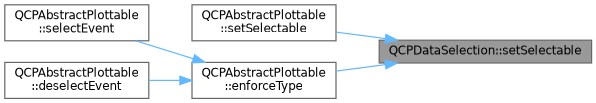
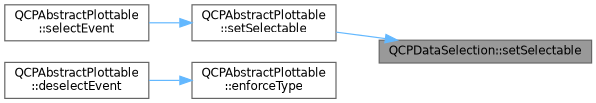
edge "QCPAbstractPlottable ::selectEvent" -> "QCPAbstractPlottable ::enforceType": now "QCPAbstractPlottable ::selectEvent" -> "QCPAbstractPlottable ::setSelectable"
edge "QCPAbstractPlottable ::enforceType" -> "QCPDataSelection::setSelectable": removed
